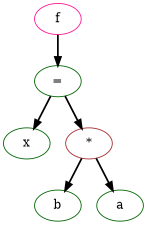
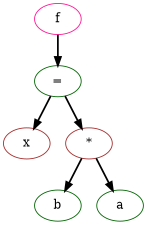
node "x": color darkgreen -> brown
